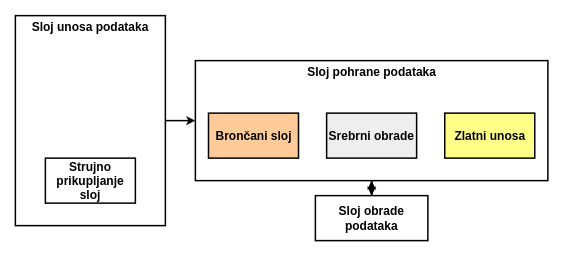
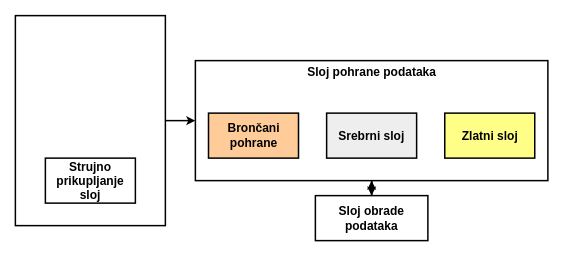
node "Sloj unosa podataka": removed
node "Brončani sloj": label "Brončani sloj" -> "Brončani pohrane"
node "Srebrni obrade": label "Srebrni obrade" -> "Srebrni sloj"
node "Zlatni unosa": label "Zlatni unosa" -> "Zlatni sloj"
